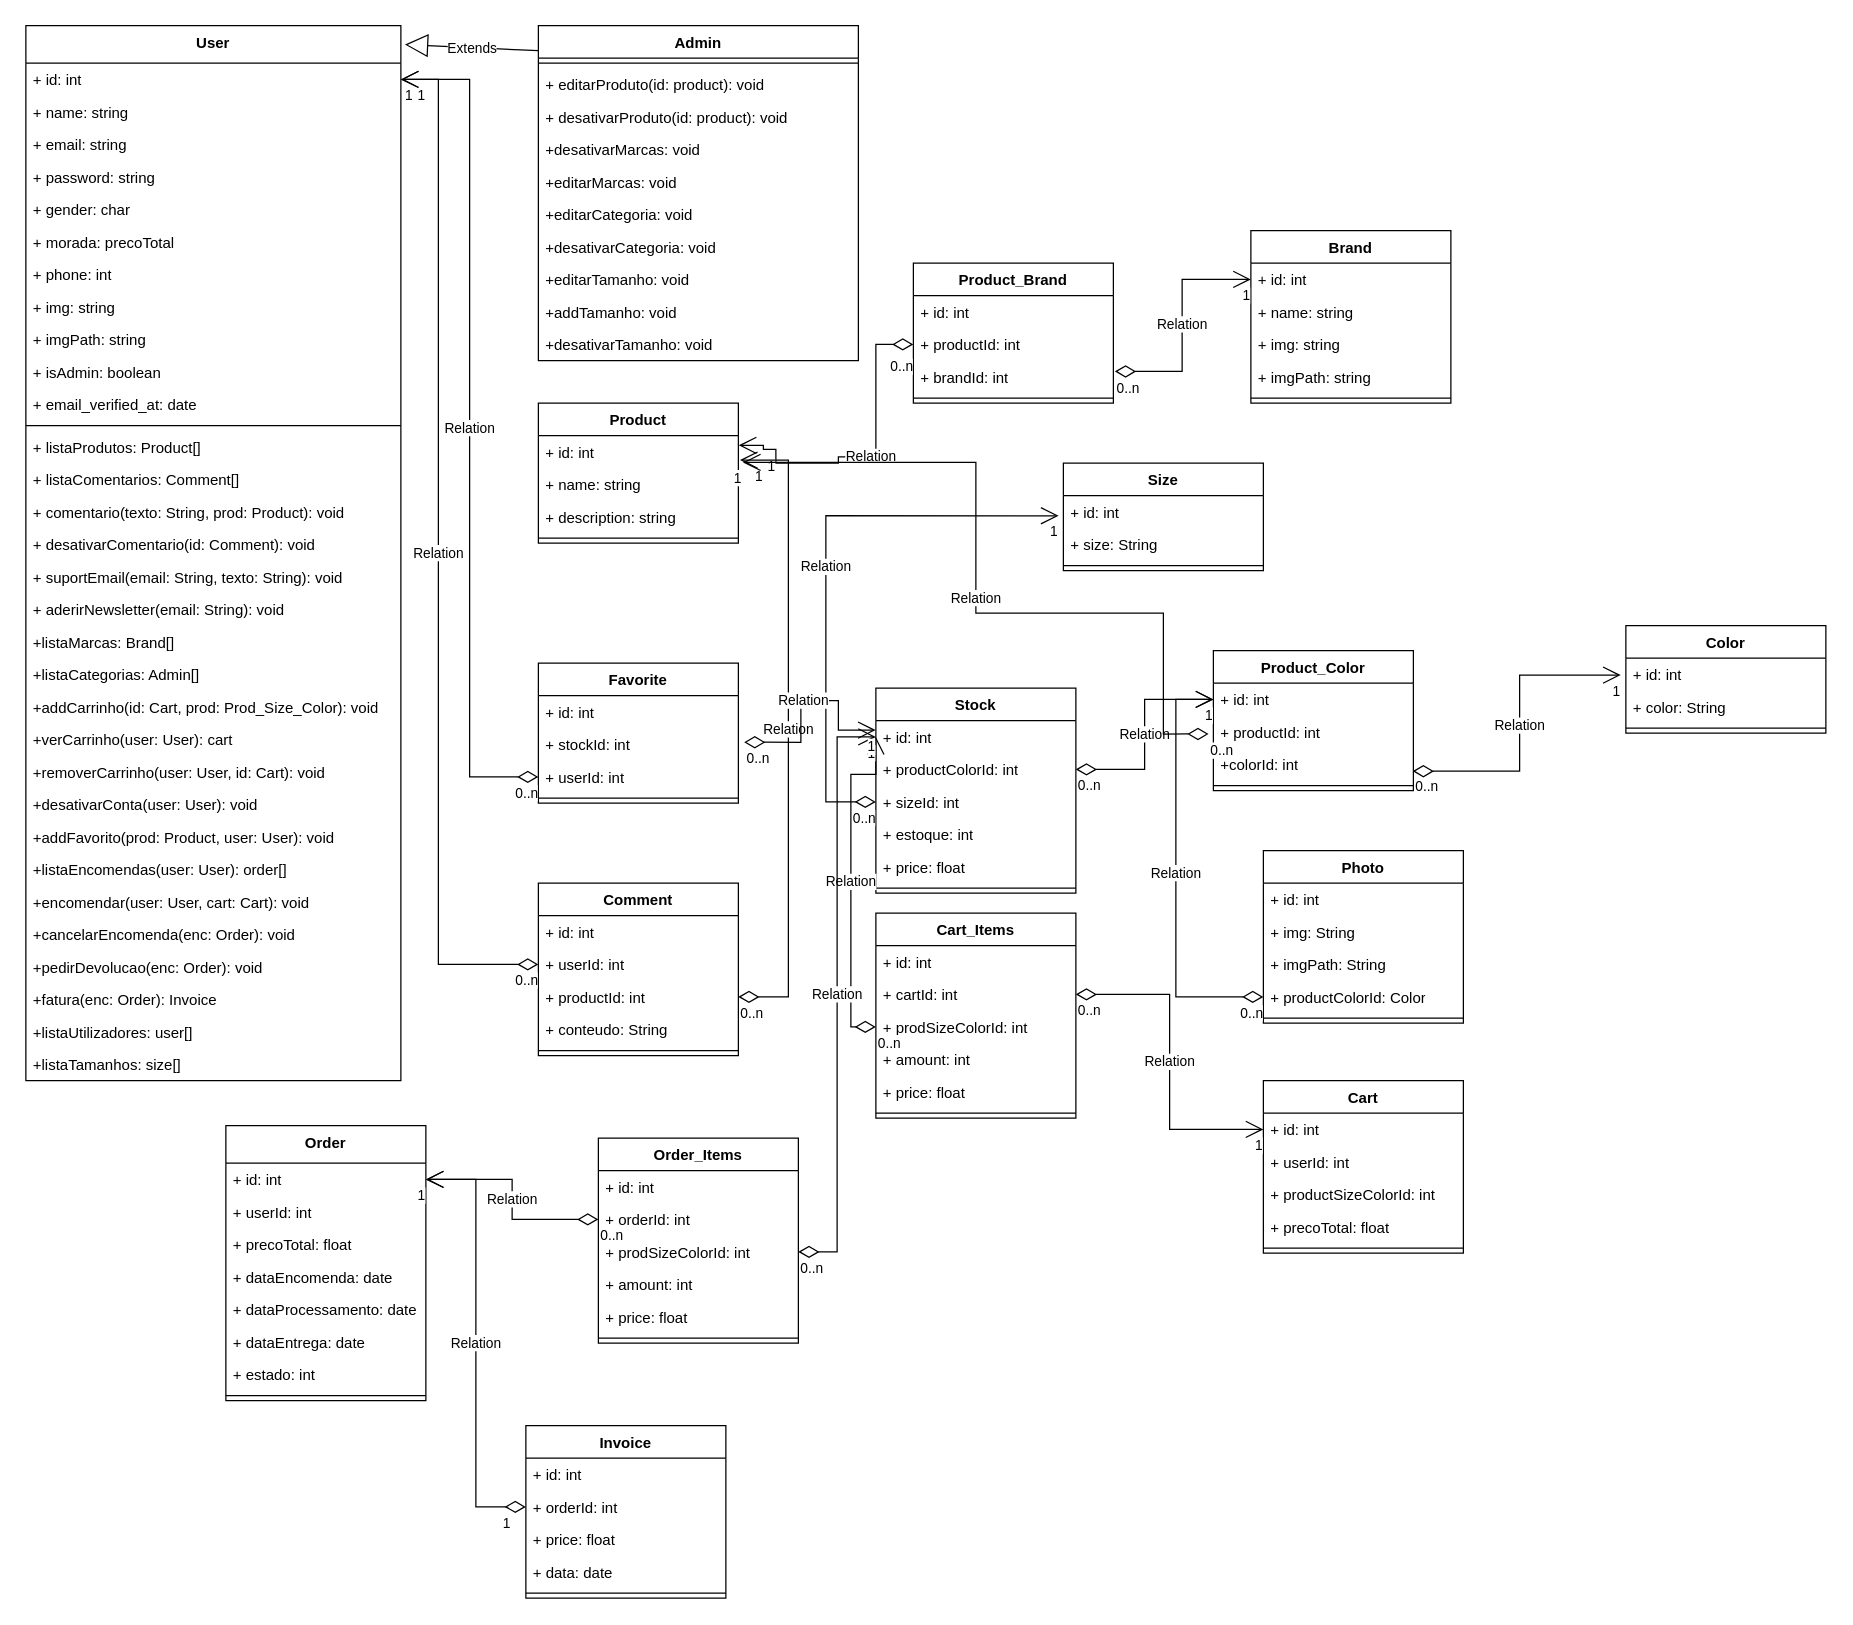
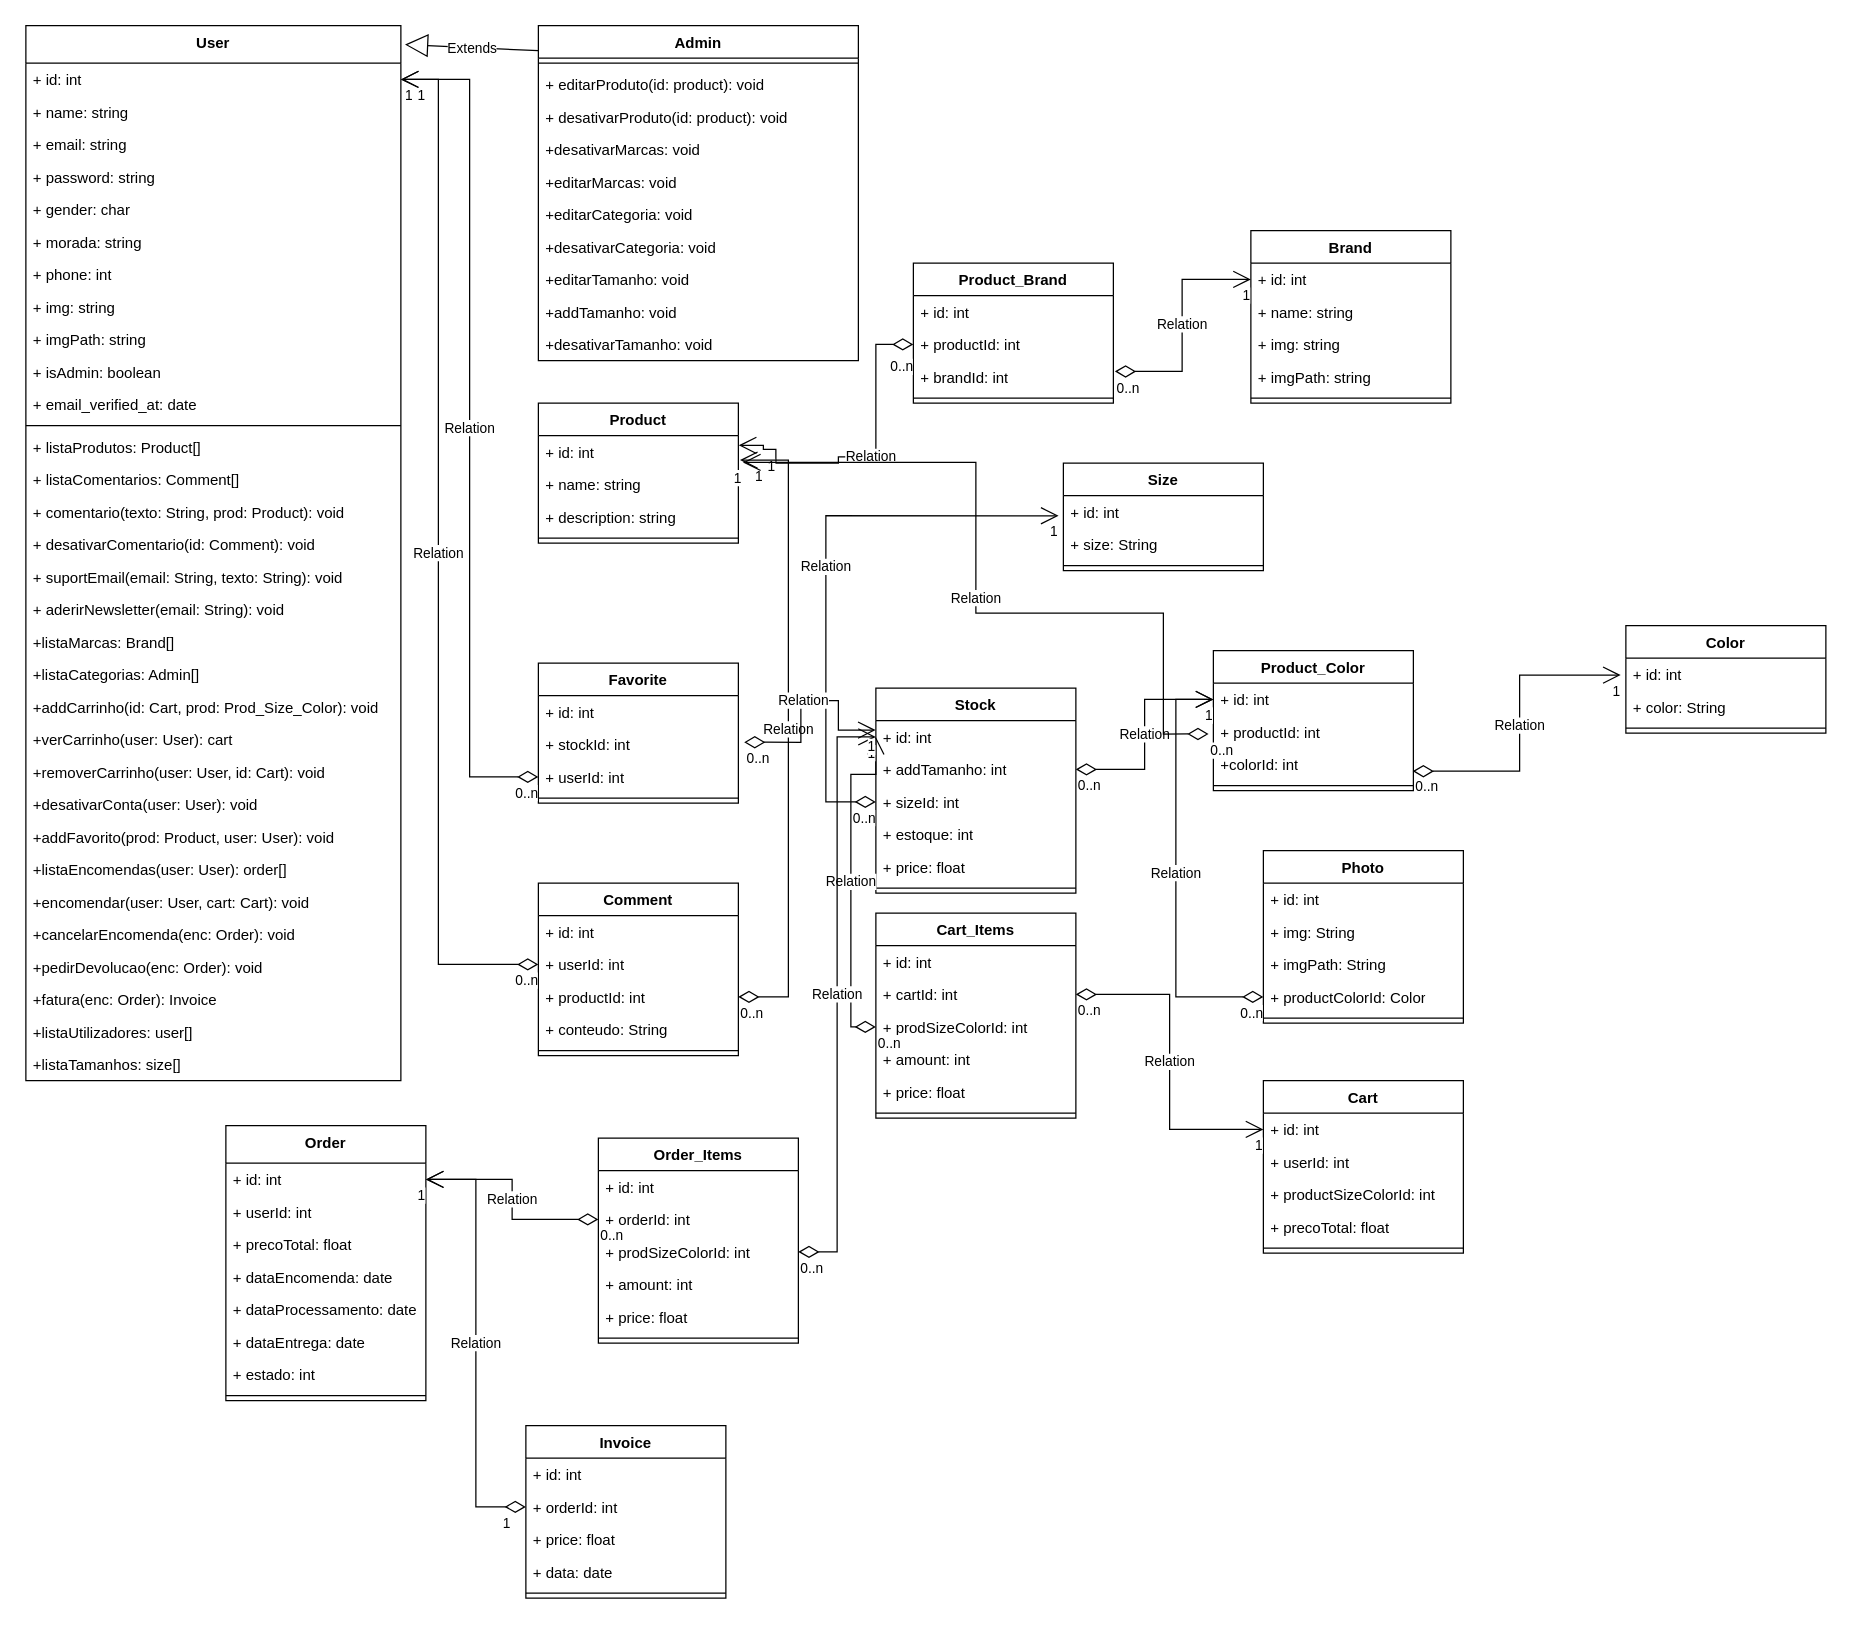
node "+ morada: precoTotal": label "+ morada: precoTotal" -> "+ morada: string"
node "+ productColorId: int": label "+ productColorId: int" -> "+ addTamanho: int"
